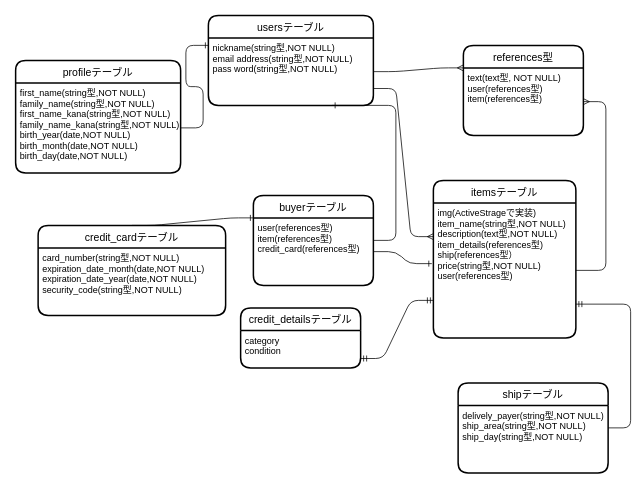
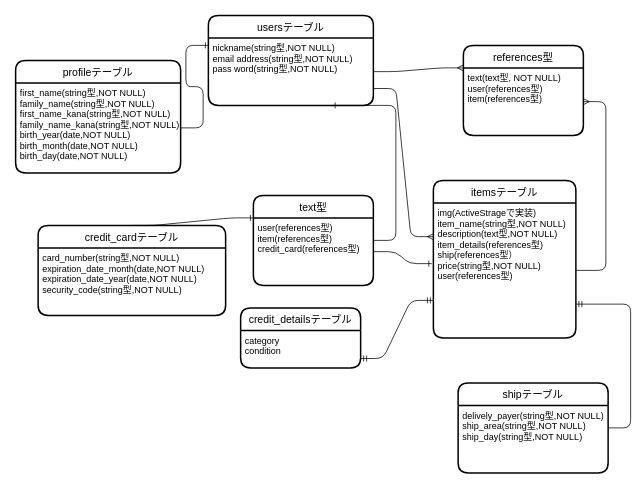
node "buyerテーブル": label "buyerテーブル" -> "text型"
